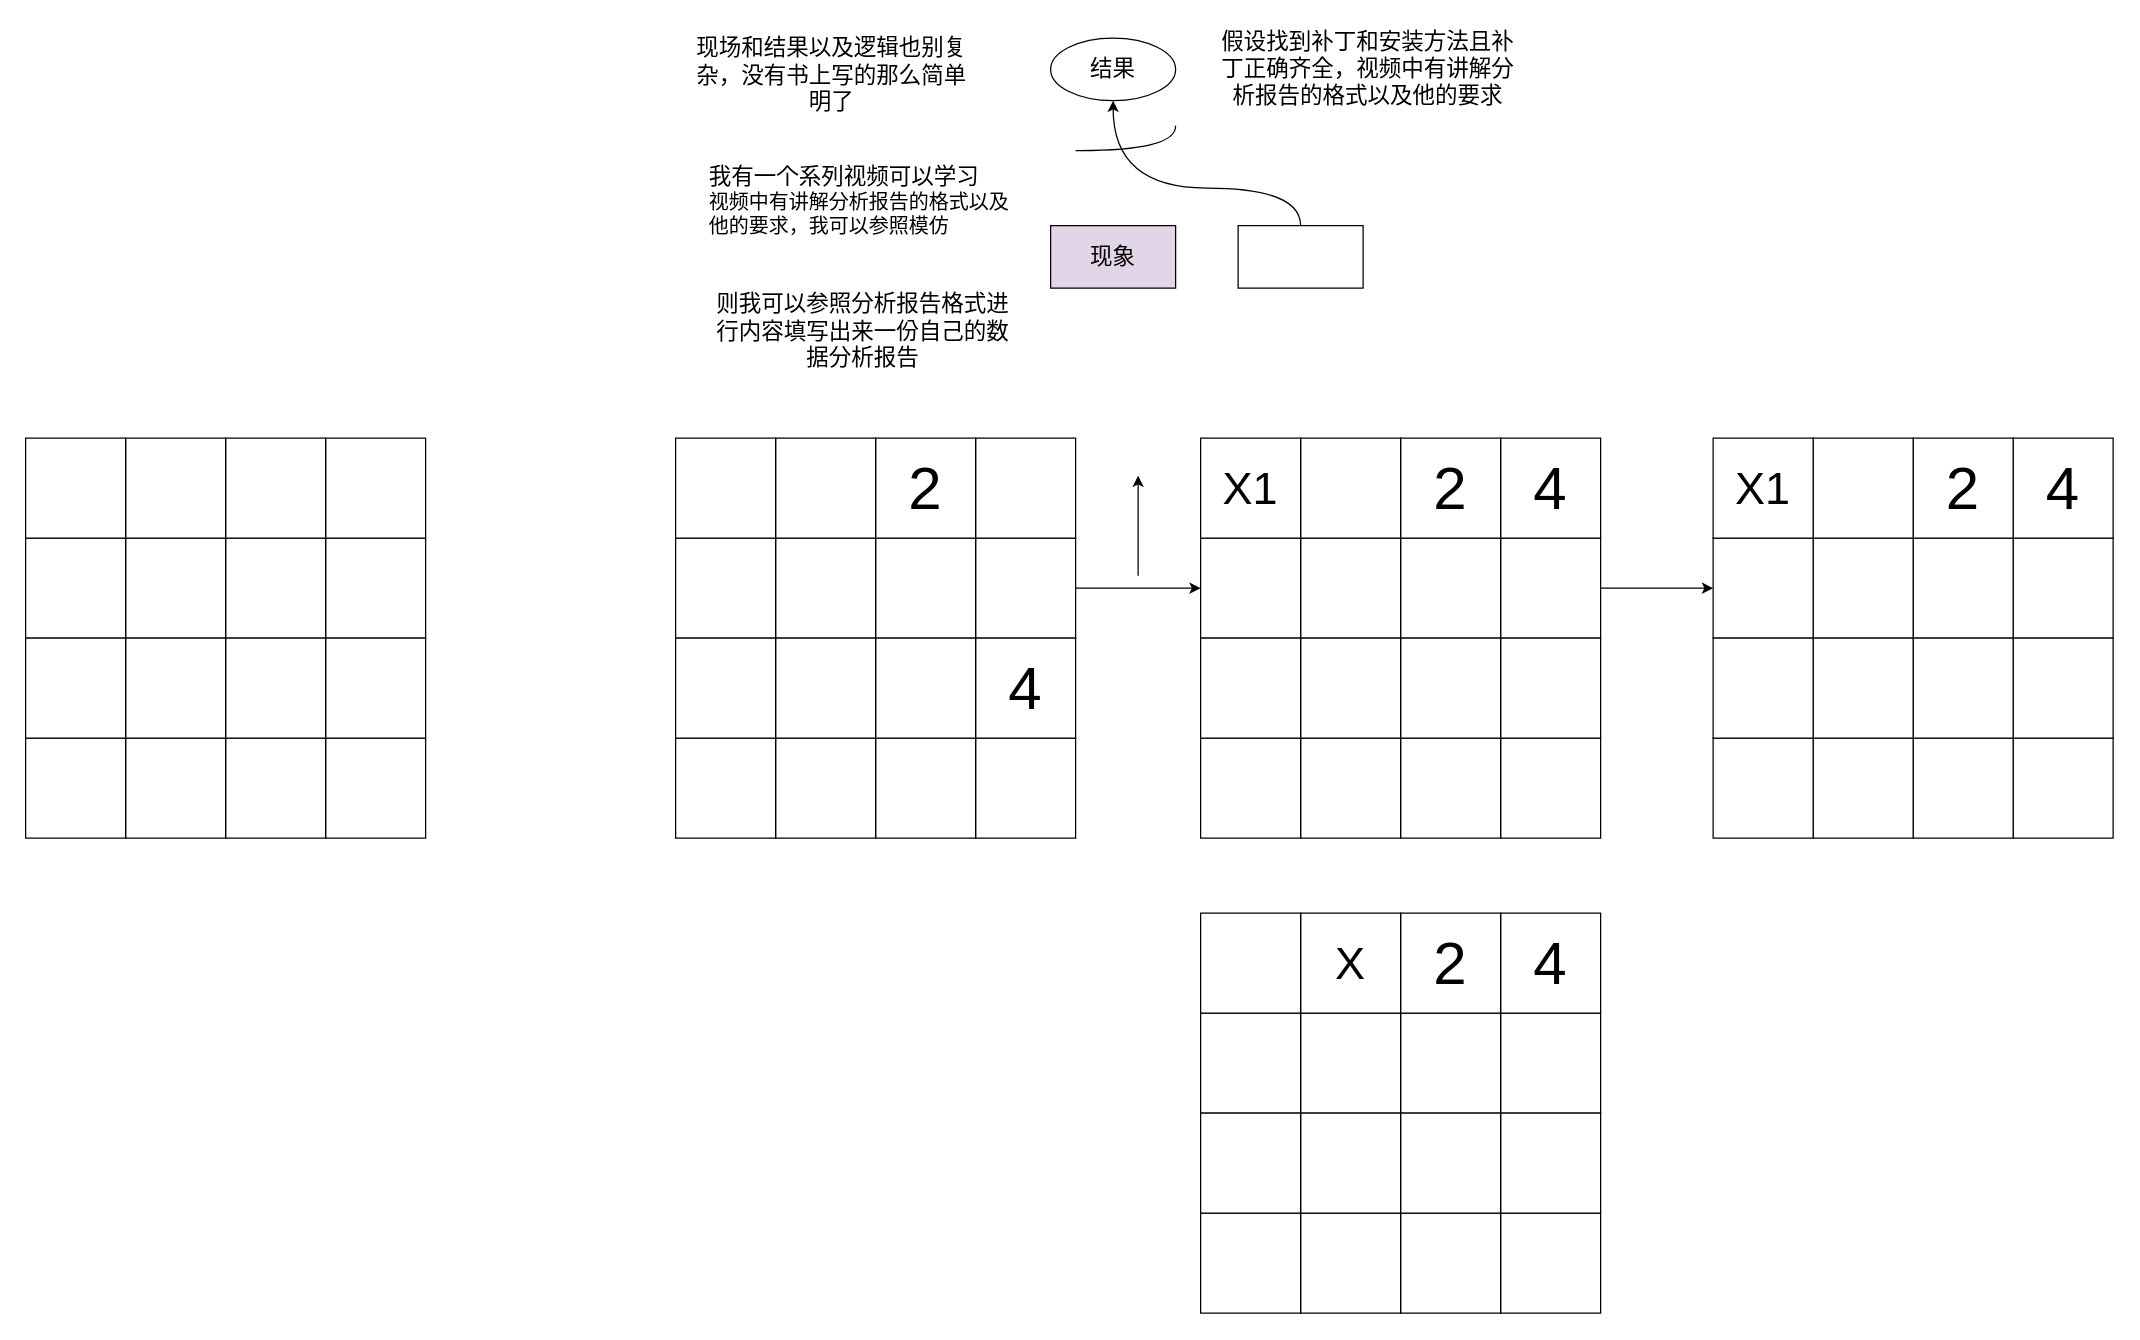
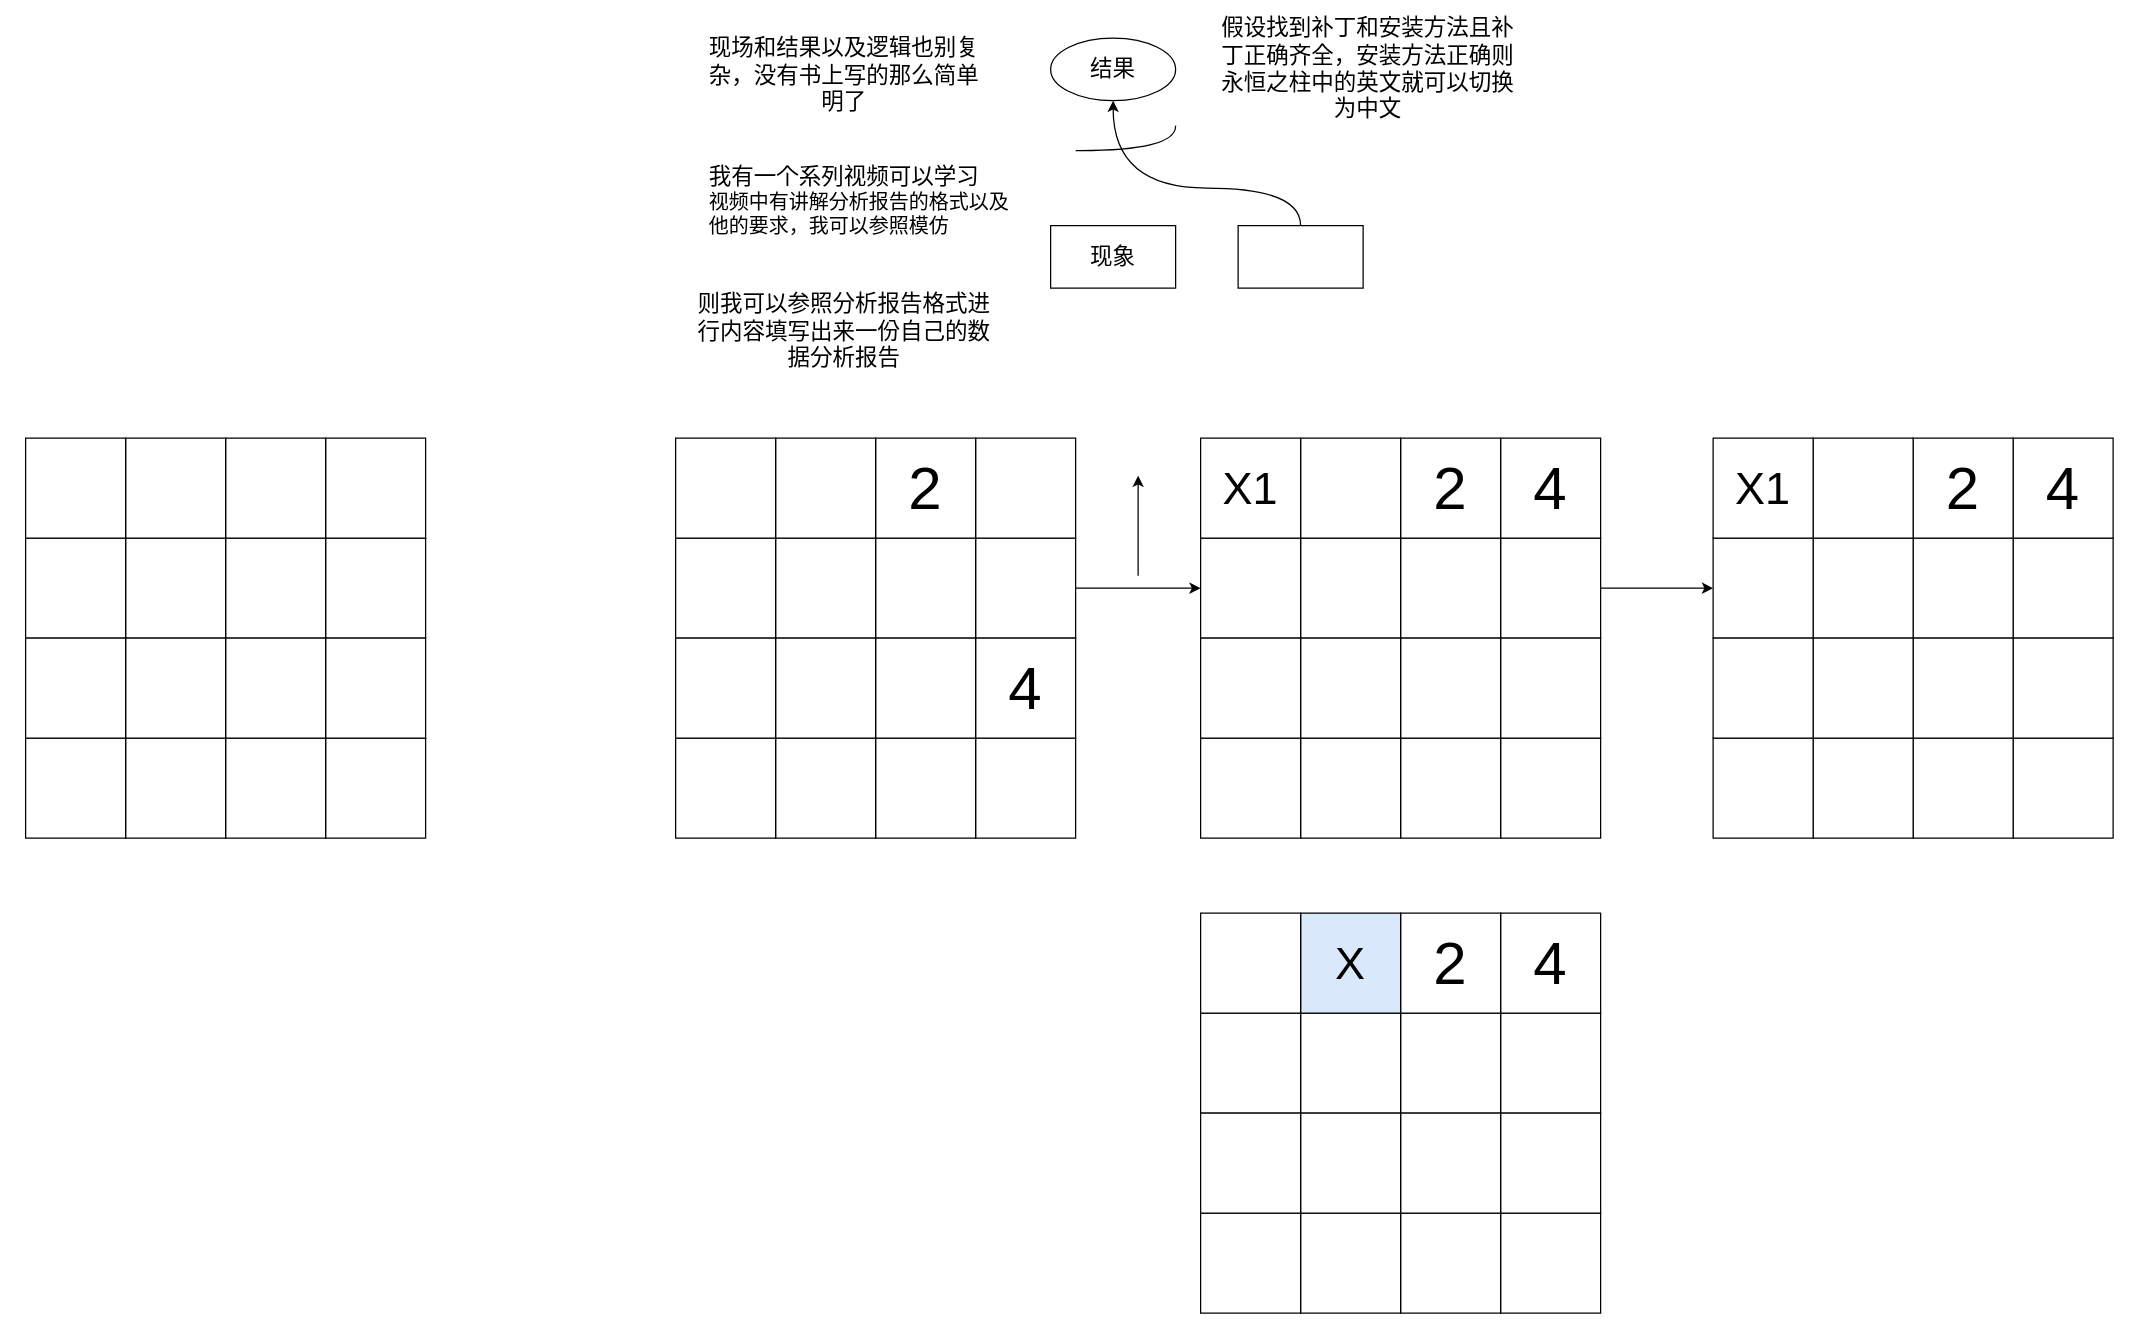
node "假设找到补丁和安装方法且补丁正确齐全，视频中有讲解分析报告的格式以及他的要求": label "假设找到补丁和安装方法且补丁正确齐全，视频中有讲解分析报告的格式以及他的要求" -> "假设找到补丁和安装方法且补丁正确齐全，安装方法正确则永恒之柱中的英文就可以切换为中文"
node "现场和结果以及逻辑也别复杂，没有书上写的那么简单明了": moved (832, 76) -> (844, 76)
node "现象": fillcolor #e1d5e7 -> #ffffff
node "则我可以参照分析报告格式进行内容填写出来一份自己的数据分析报告": moved (863, 332) -> (844, 332)
node "X": fillcolor #ffffff -> #dae8fc
